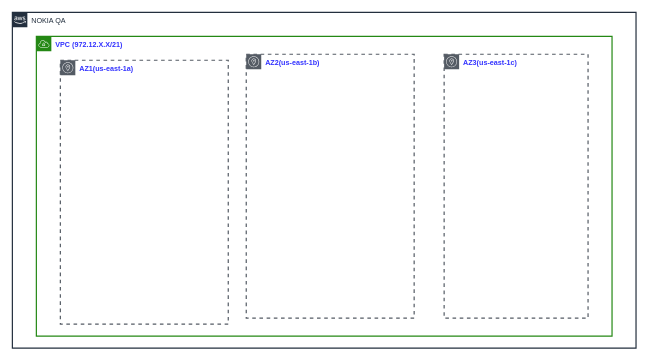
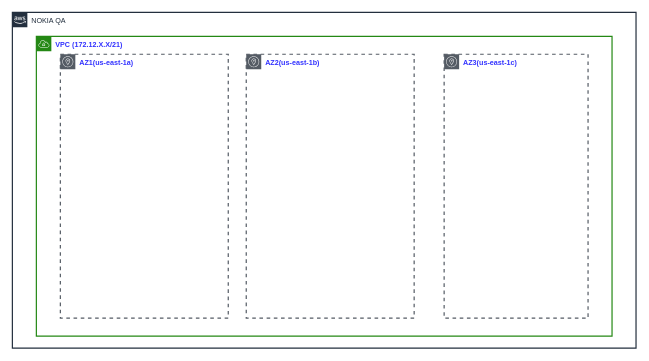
node "VPC (972.12.X.X/21)": label "VPC (972.12.X.X/21)" -> "VPC (172.12.X.X/21)"
node "AZ1(us-east-1a)": moved (144, 192) -> (144, 186)
